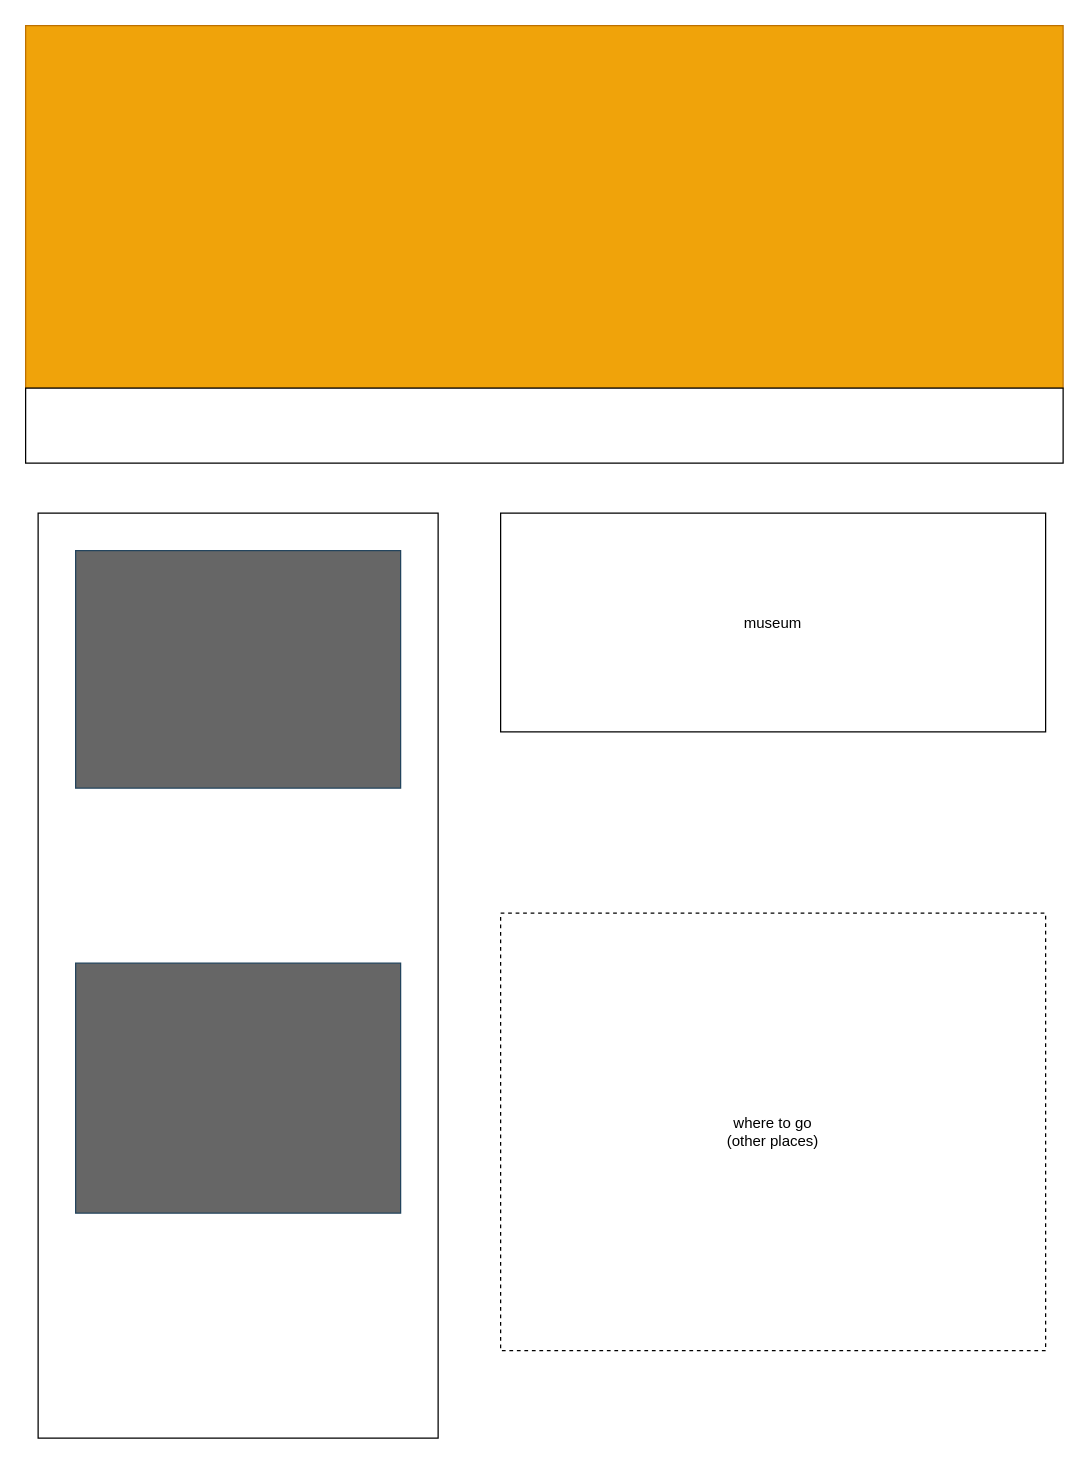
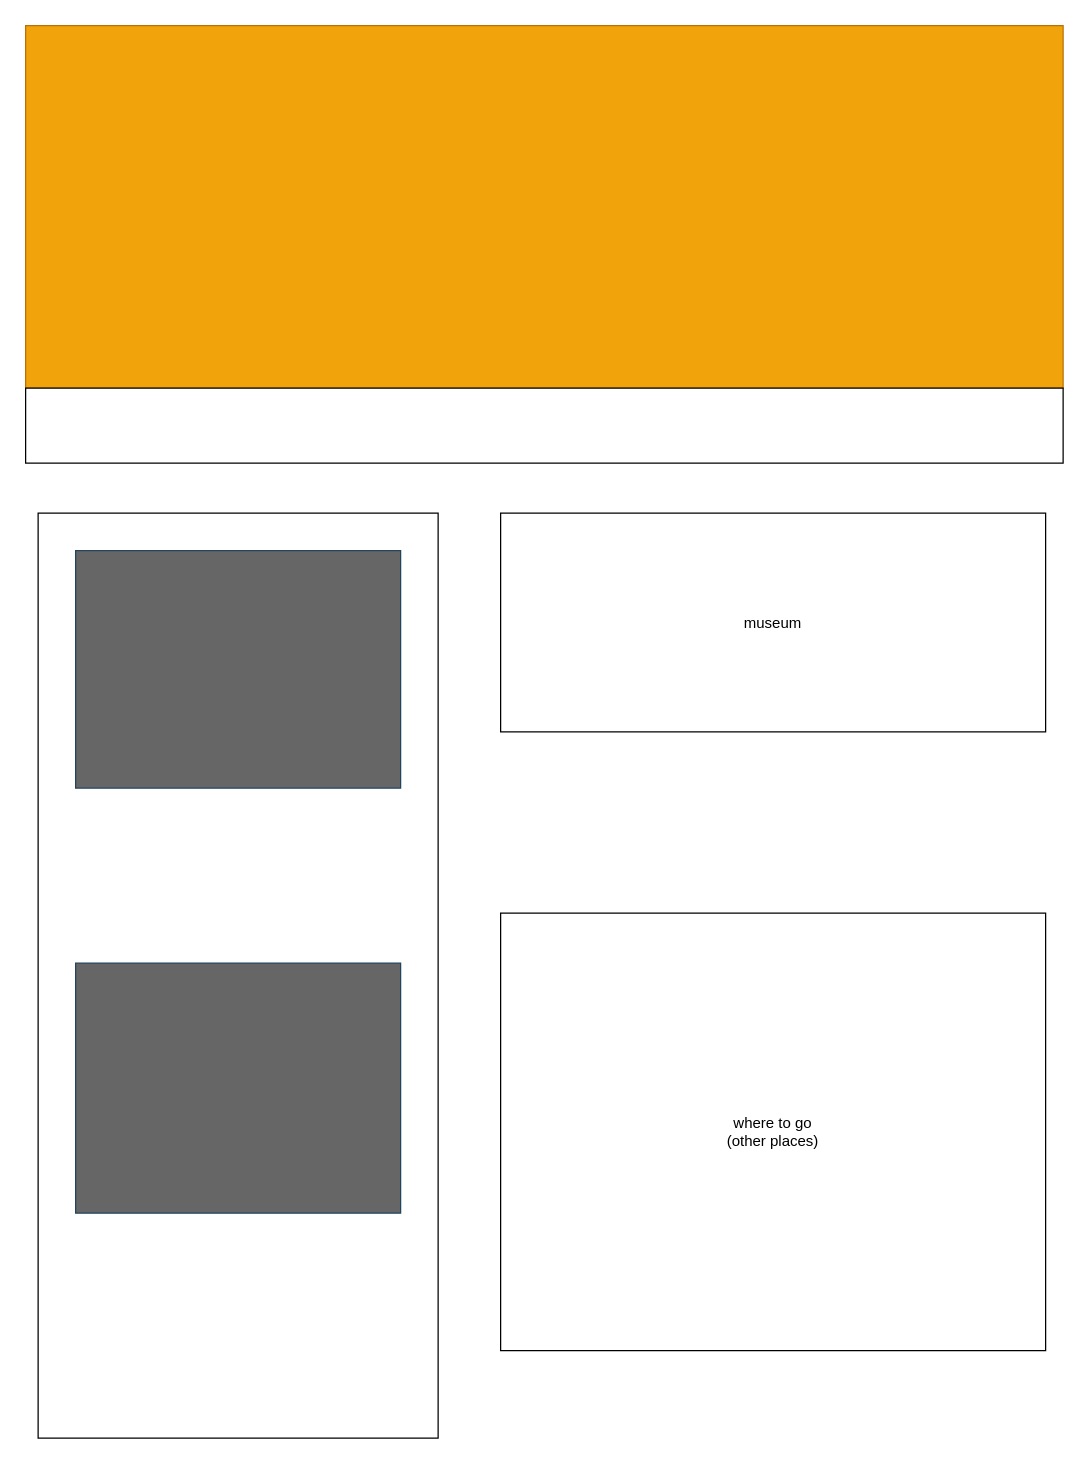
node "where to go (other places)": style dashed -> solid
